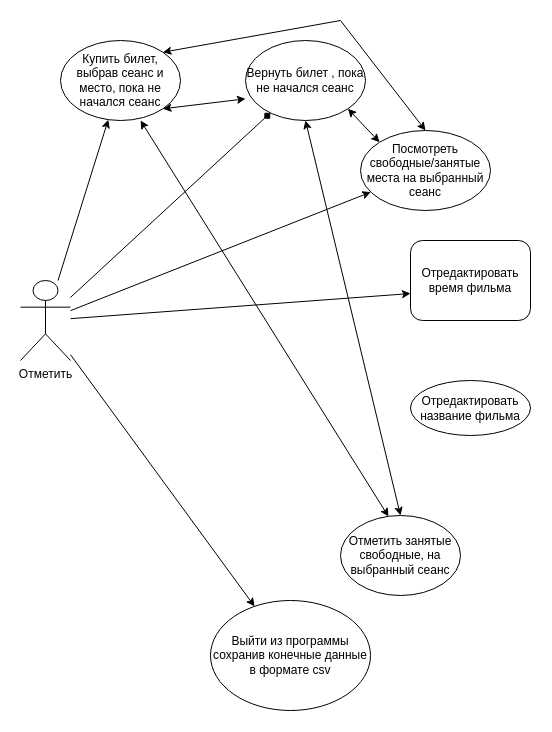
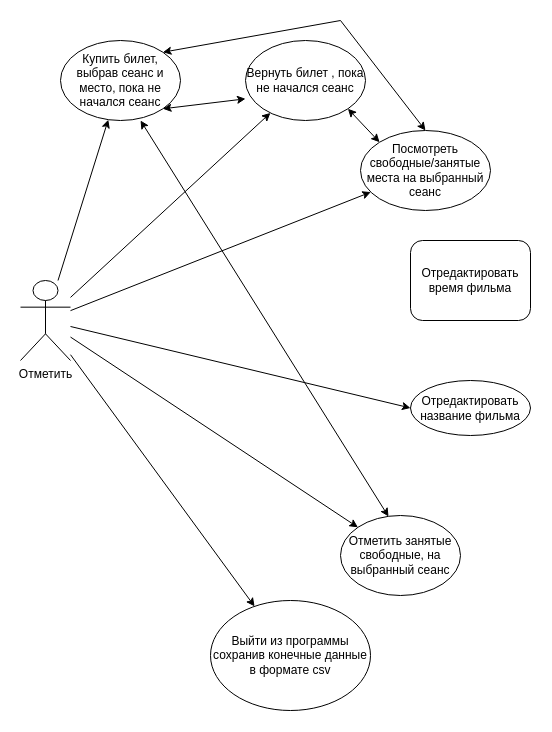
edge "Отметить" -> "Вернуть билет , пока не начался сеанс": arrowhead diamond -> classic
edge "Отметить" -> "Отредактировать время фильма": removed
edge "Вернуть билет , пока не начался сеанс" -- "Отметить занятые свободные, на выбранный сеанс": removed
edge "Отметить" -> "Отредактировать название фильма": added
edge "Отметить" -> "Отметить занятые свободные, на выбранный сеанс": added
